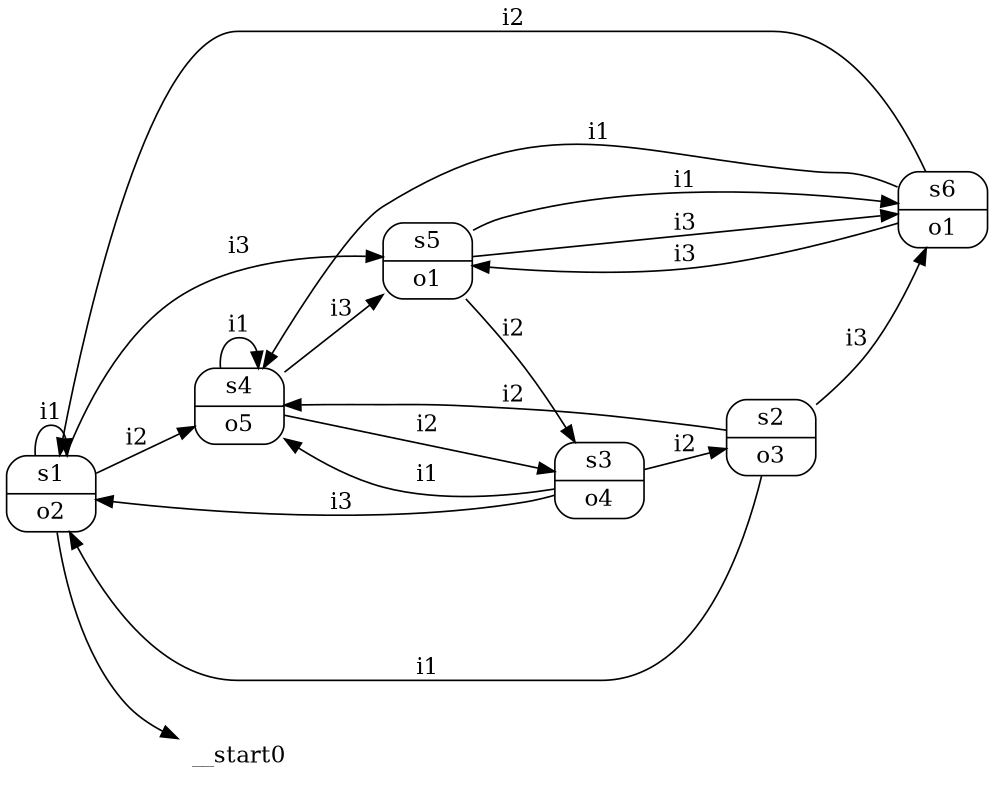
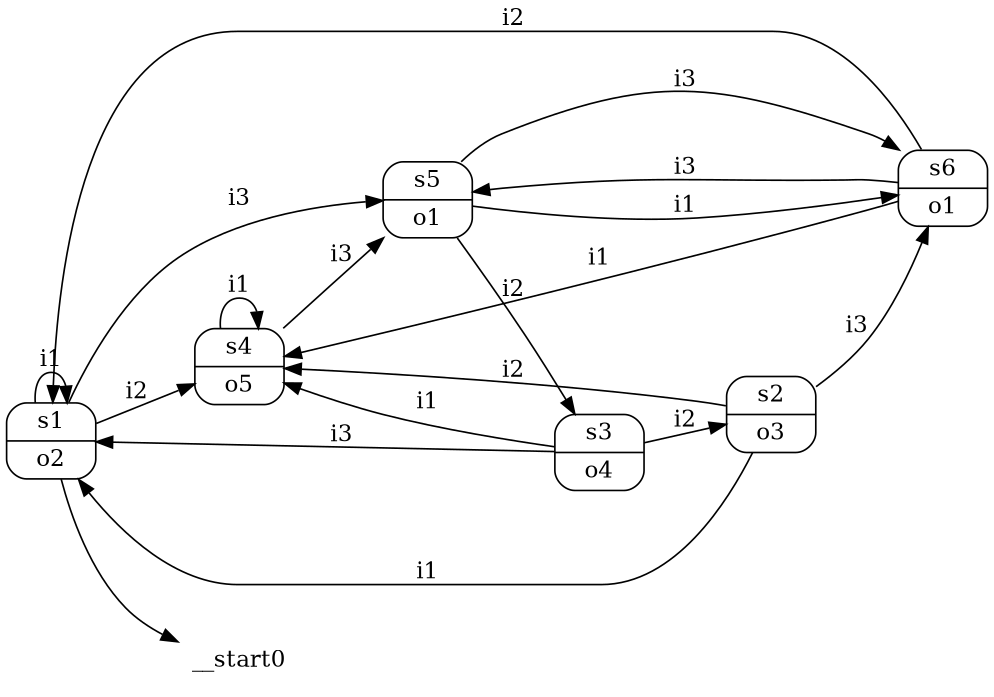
edge "s4" -> "s3": removed, label "i2"
